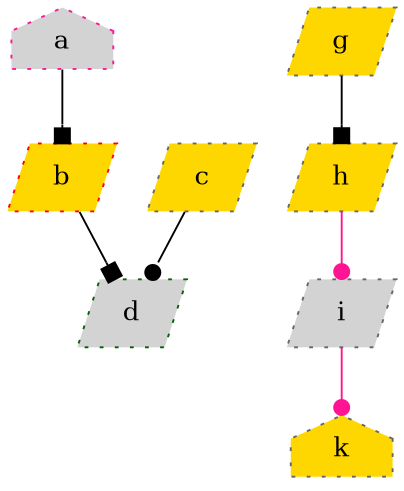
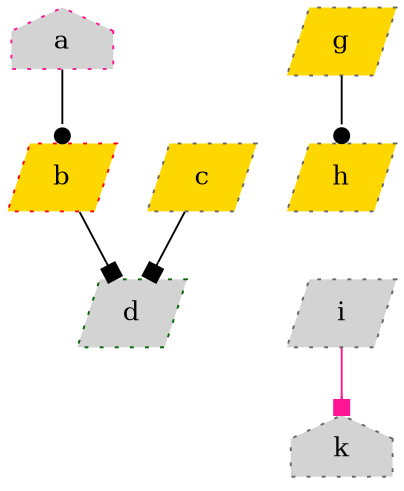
edge "a" -> "b": arrowhead box -> dot
edge "g" -> "h": arrowhead box -> dot
edge "c" -> "d": arrowhead dot -> box
edge "h" -> "i": removed
edge "i" -> "k": arrowhead dot -> box
node "k": fillcolor gold -> lightgrey
